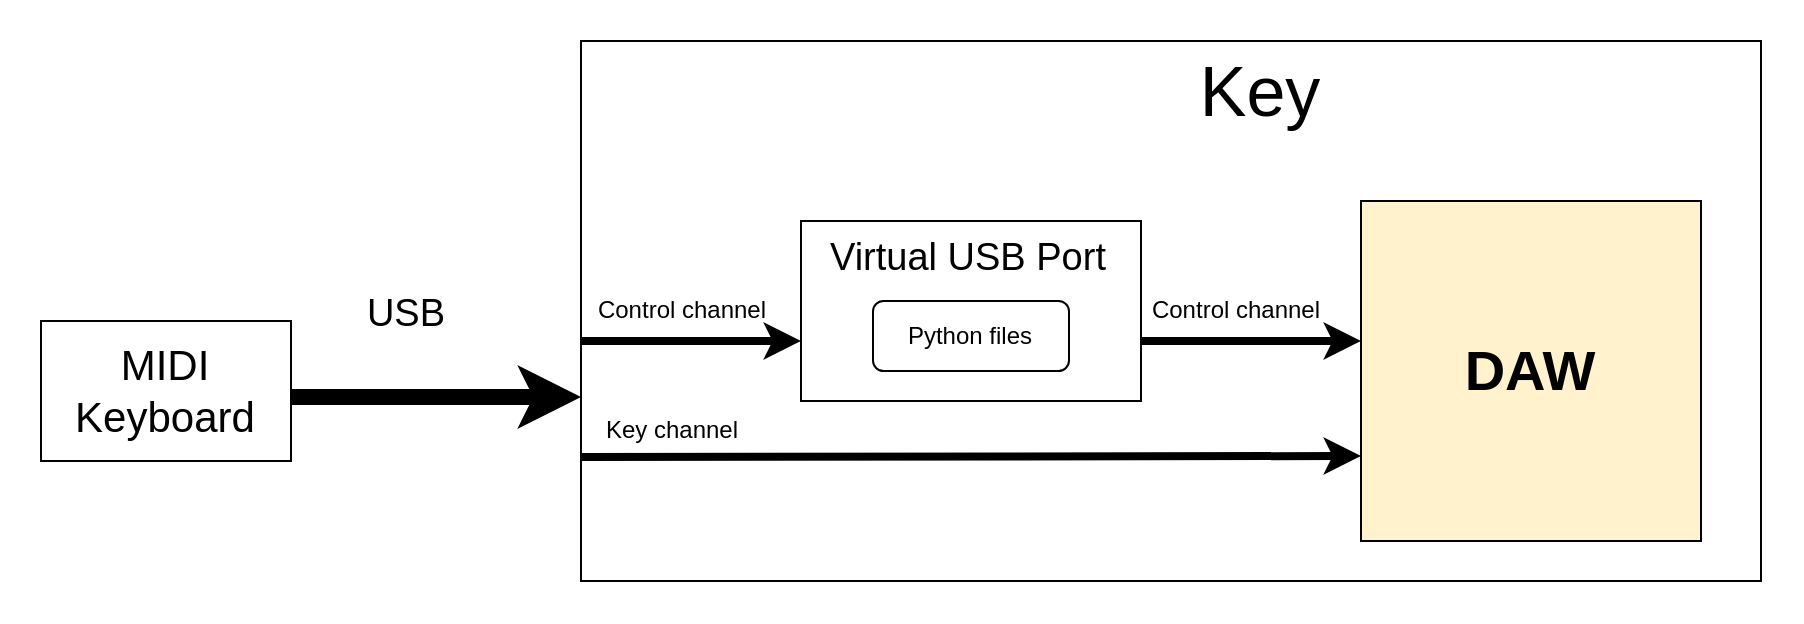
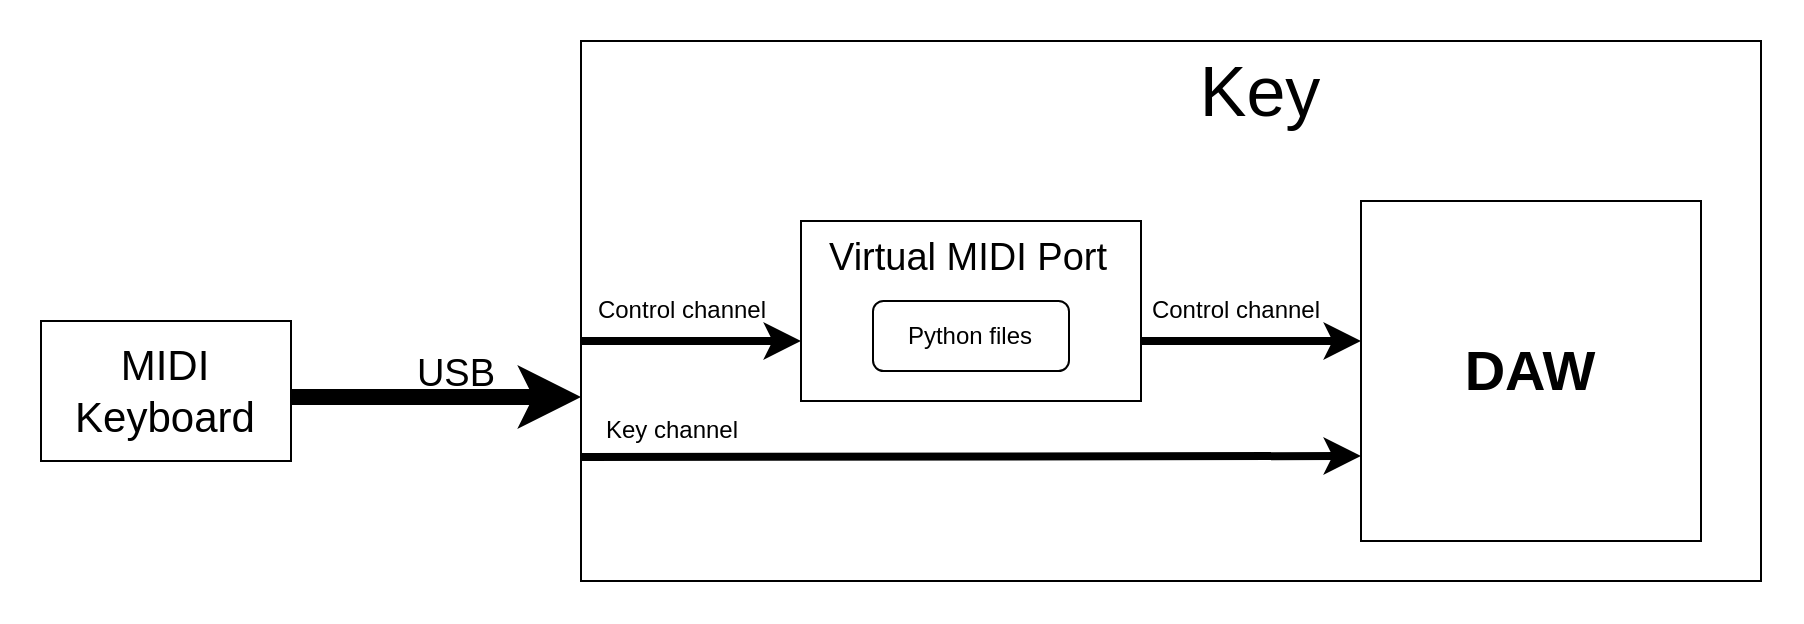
node "Virtual USB Port": label "Virtual USB Port" -> "Virtual MIDI Port"
node "USB": moved (407, 311) -> (457, 371)
node "DAW": fillcolor #fff2cc -> #ffffff
